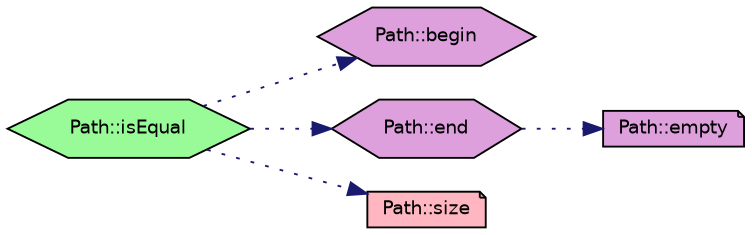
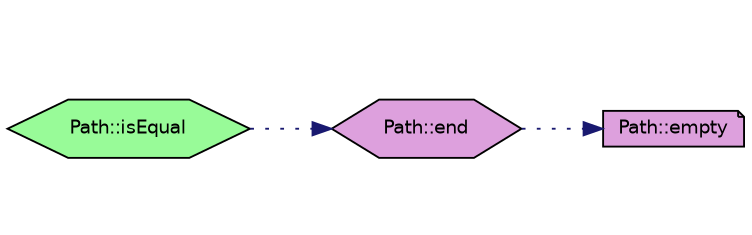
node "Path::begin": removed
node "Path::size": removed
